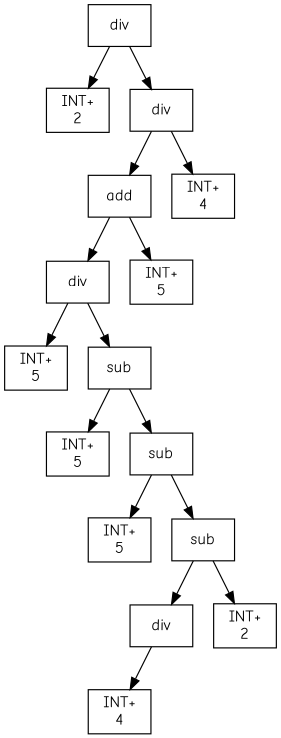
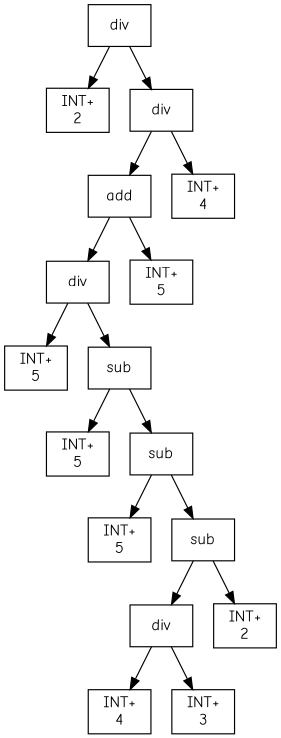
node "INT+ 3": added
